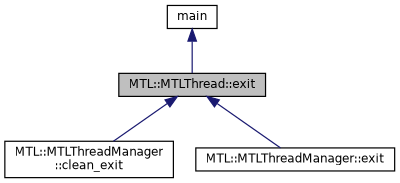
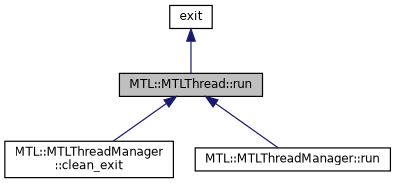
node "main": label "main" -> "exit"
node "MTL::MTLThread::exit": label "MTL::MTLThread::exit" -> "MTL::MTLThread::run"
node "MTL::MTLThreadManager::exit": label "MTL::MTLThreadManager::exit" -> "MTL::MTLThreadManager::run"
